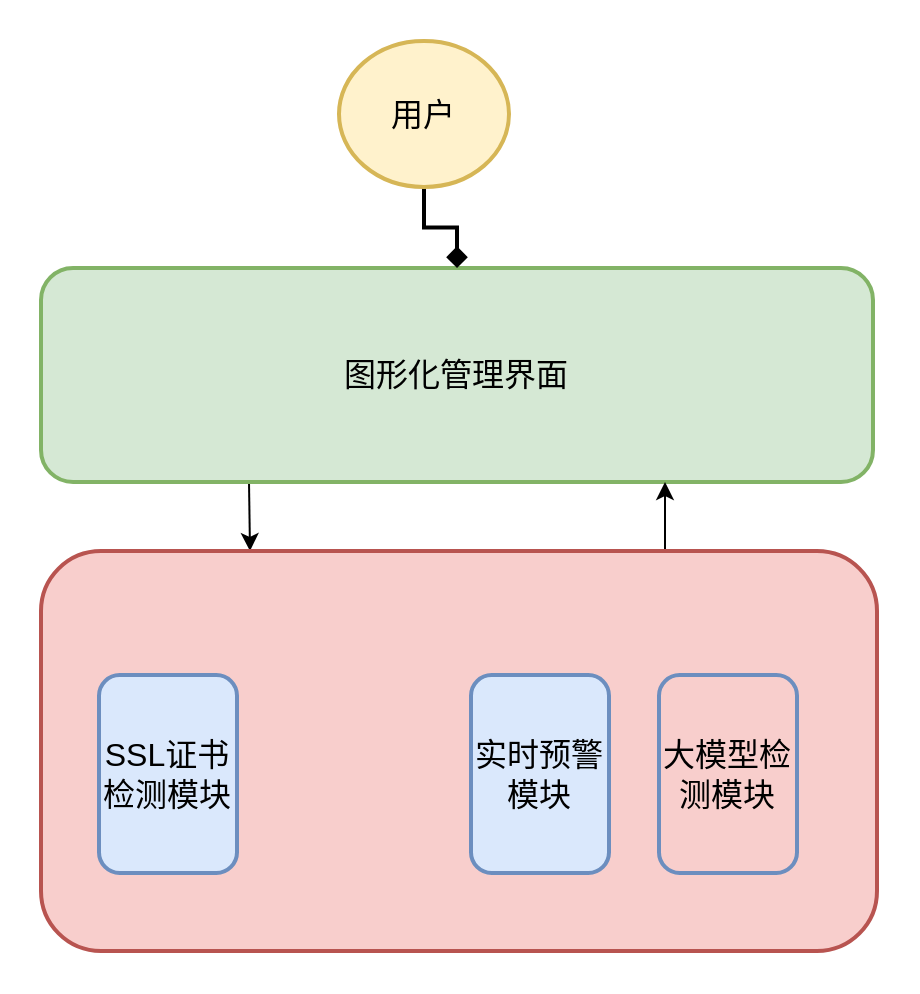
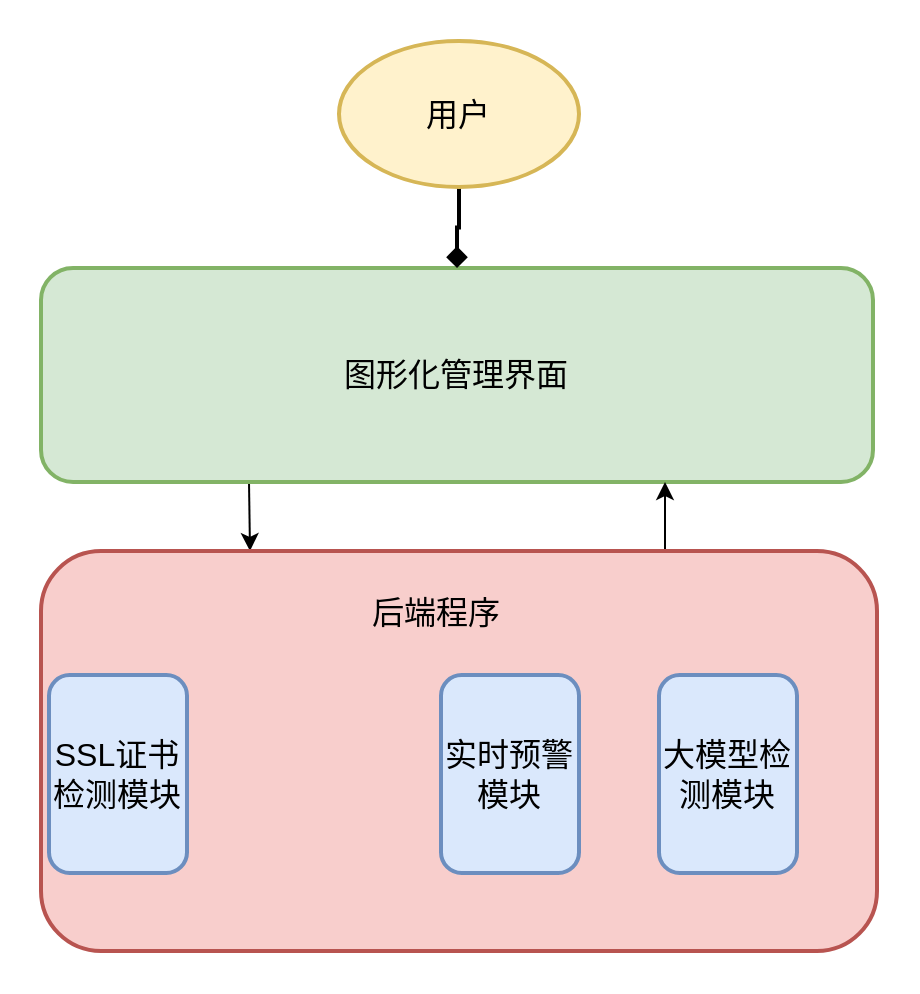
node "用户": size 170x146 -> 240x146
node "后端程序": added
node "SSL证书检测模块": moved (168, 774) -> (118, 774)
node "实时预警模块": moved (540, 774) -> (510, 774)
node "大模型检测模块": fillcolor #f8cecc -> #dae8fc
